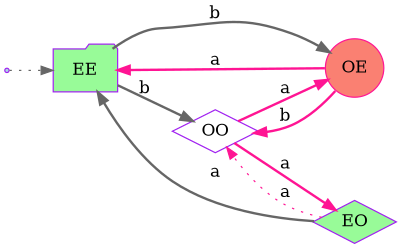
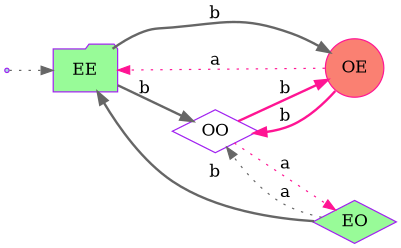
edge "OE" -> "EE": style bold -> dotted
edge "OO" -> "OE": label "a" -> "b"
edge "EO" -> "EE": label "a" -> "b"
edge "OO" -> "EO": style bold -> dotted
edge "EO" -> "OO": color deeppink -> gray40
